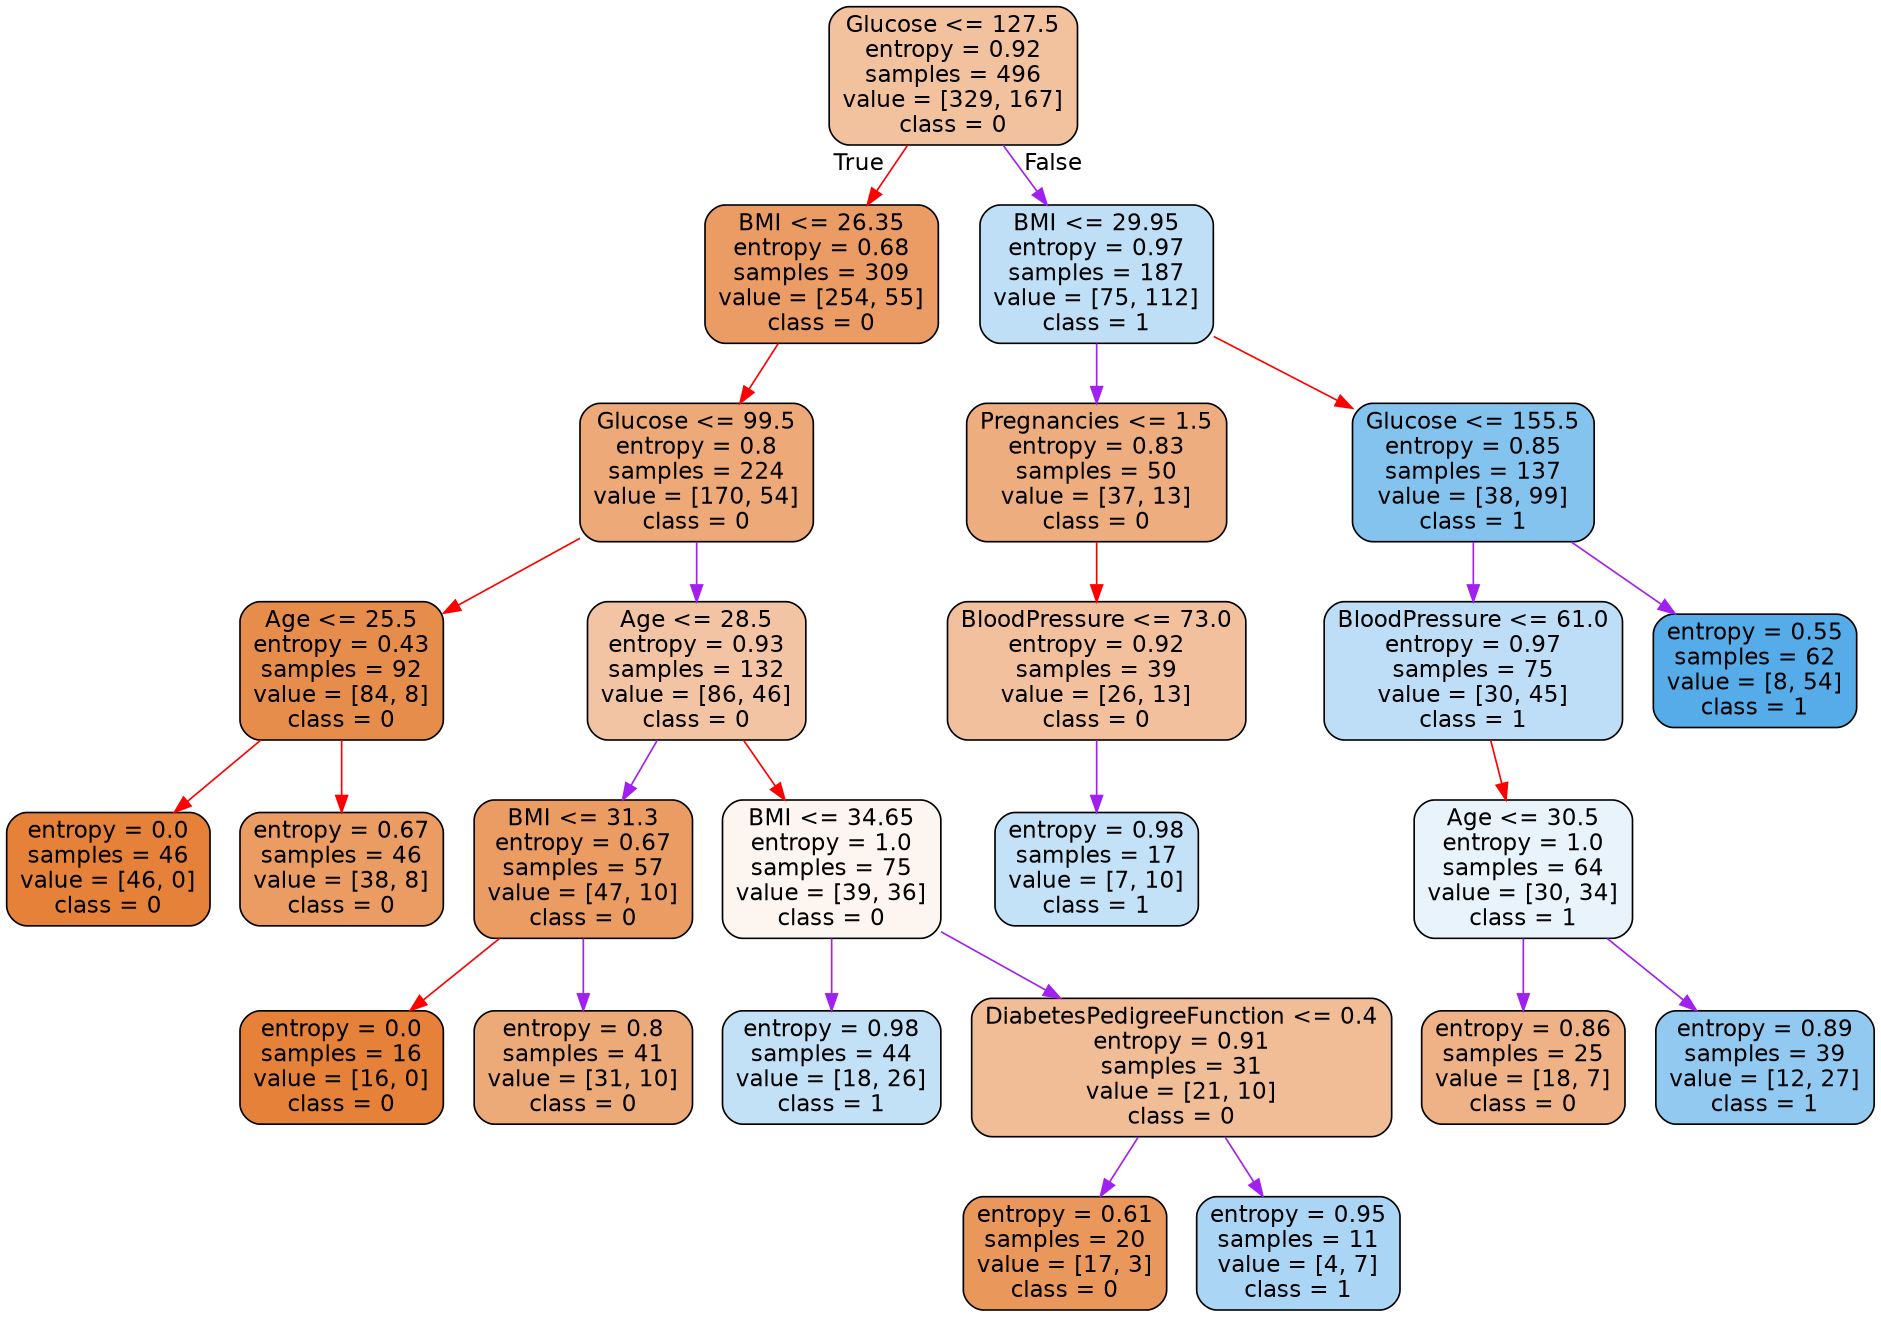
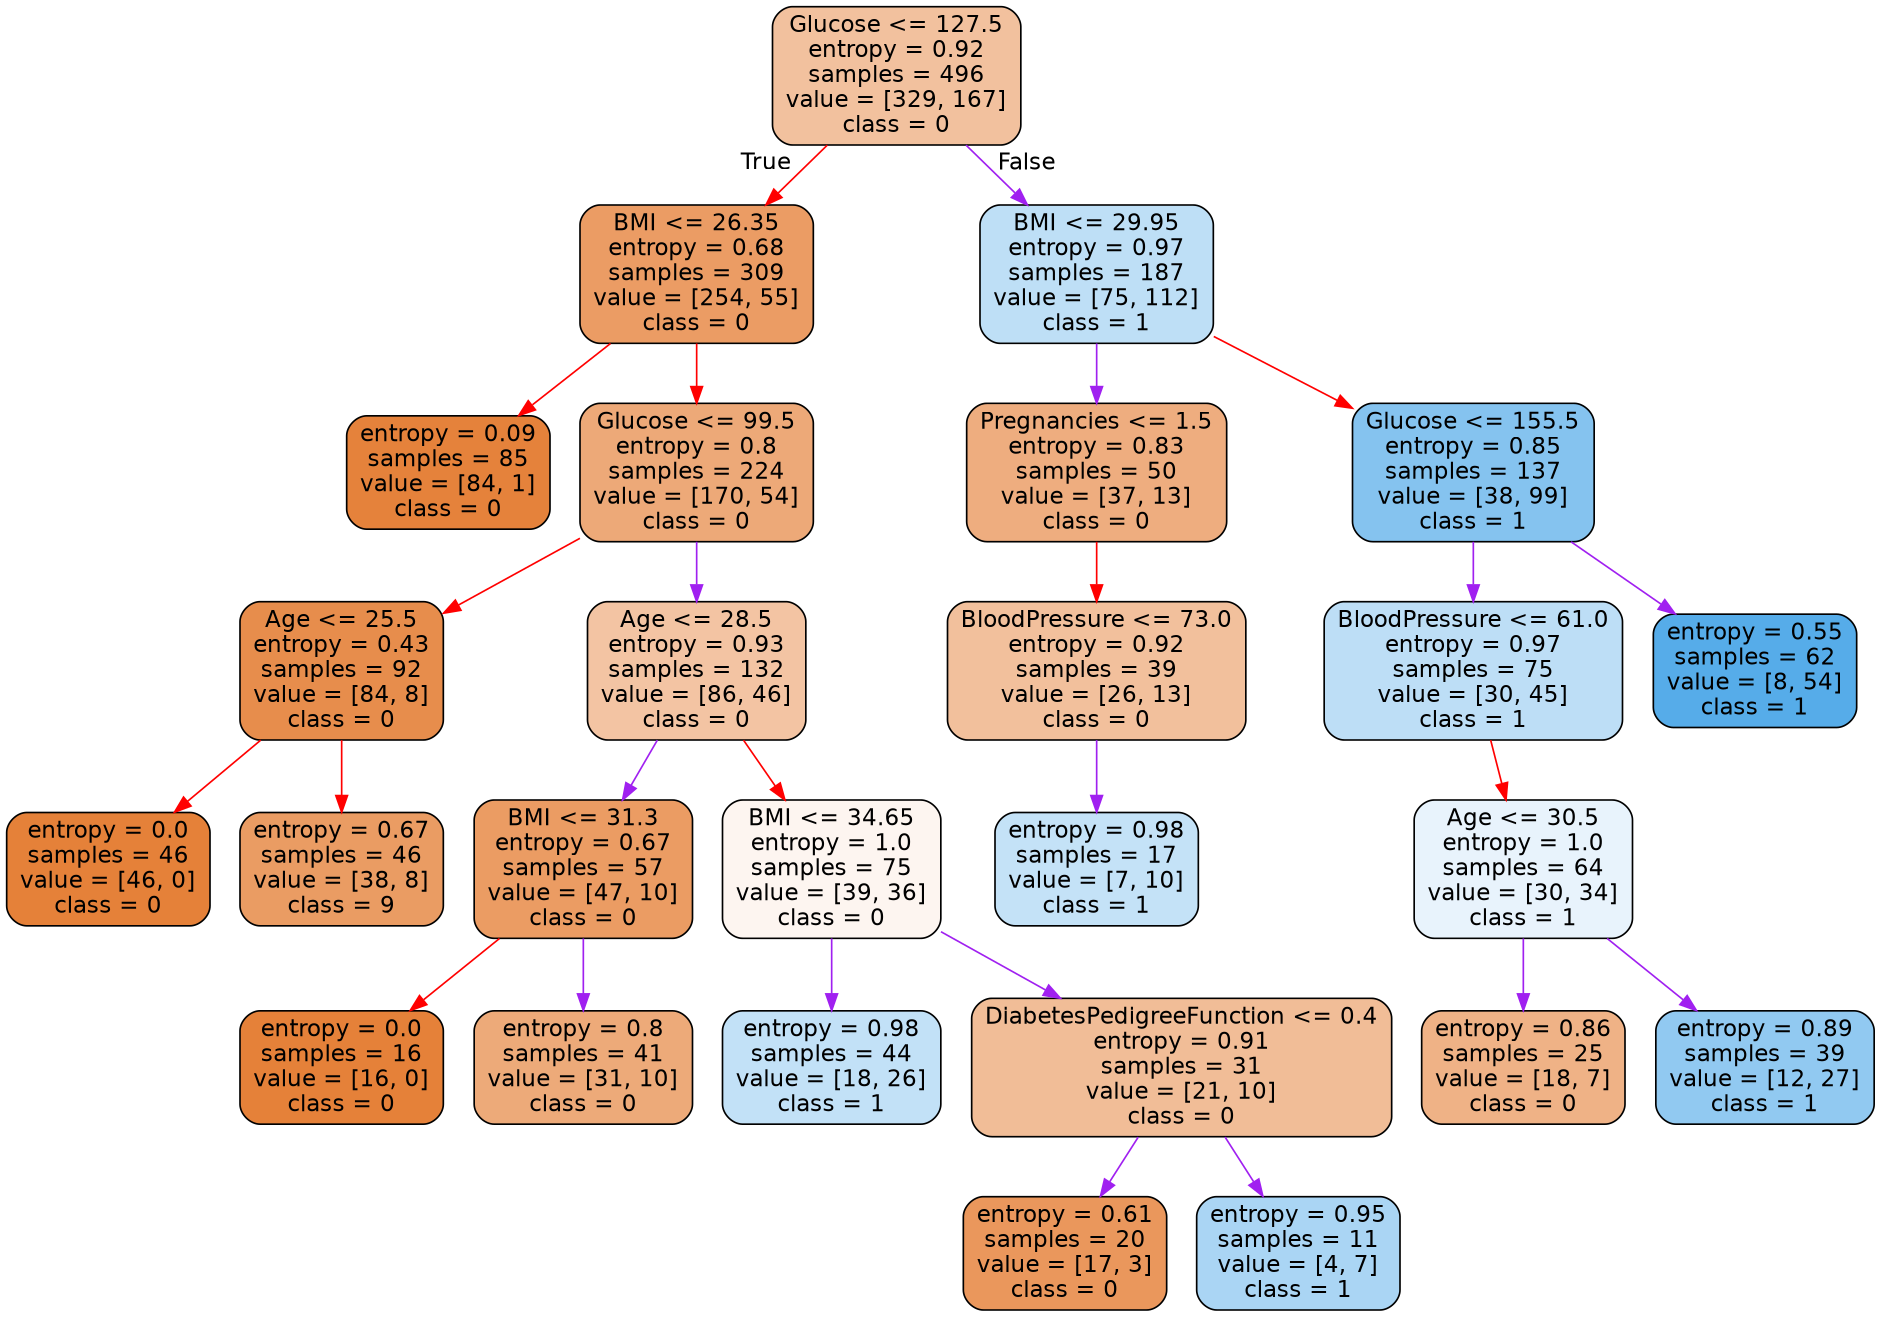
node "entropy = 0.09 samples = 85 value = [84, 1] class = 0": added
node "entropy = 0.67 samples = 46 value = [38, 8] class = 0": label "entropy = 0.67 samples = 46 value = [38, 8] class = 0" -> "entropy = 0.67 samples = 46 value = [38, 8] class = 9"
